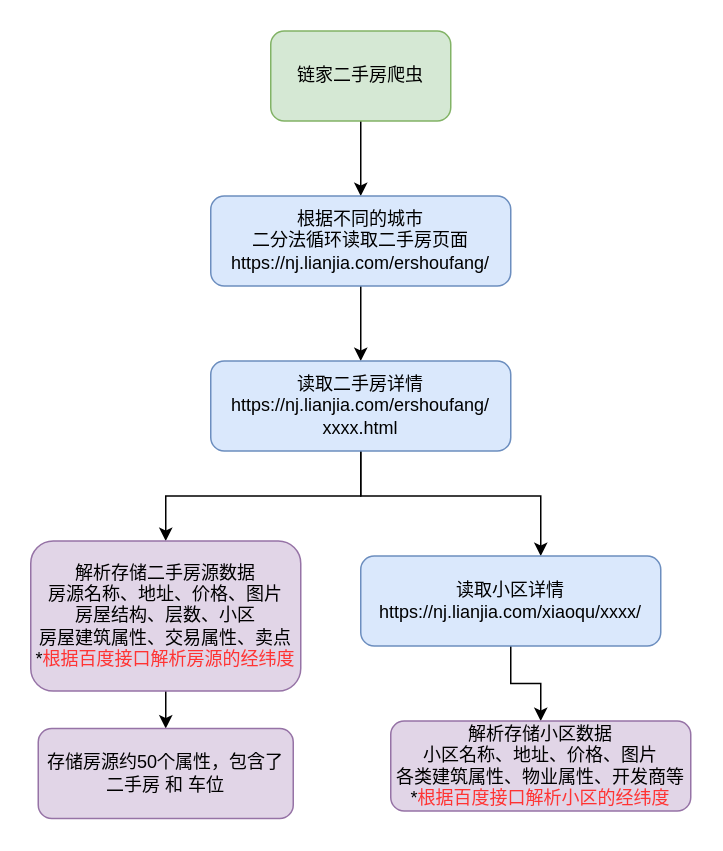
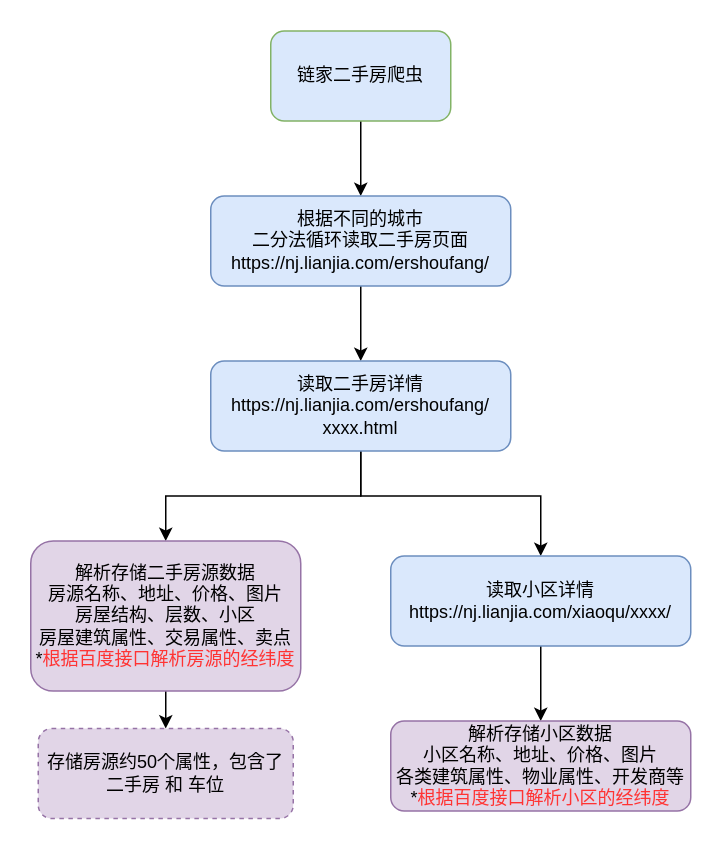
node "链家二手房爬虫": fillcolor #d5e8d4 -> #dae8fc
node "读取小区详情 https://nj.lianjia.com/xiaoqu/xxxx/": moved (511, 601) -> (541, 601)
node "存储房源约50个属性，包含了二手房 和 车位": style solid -> dashed
